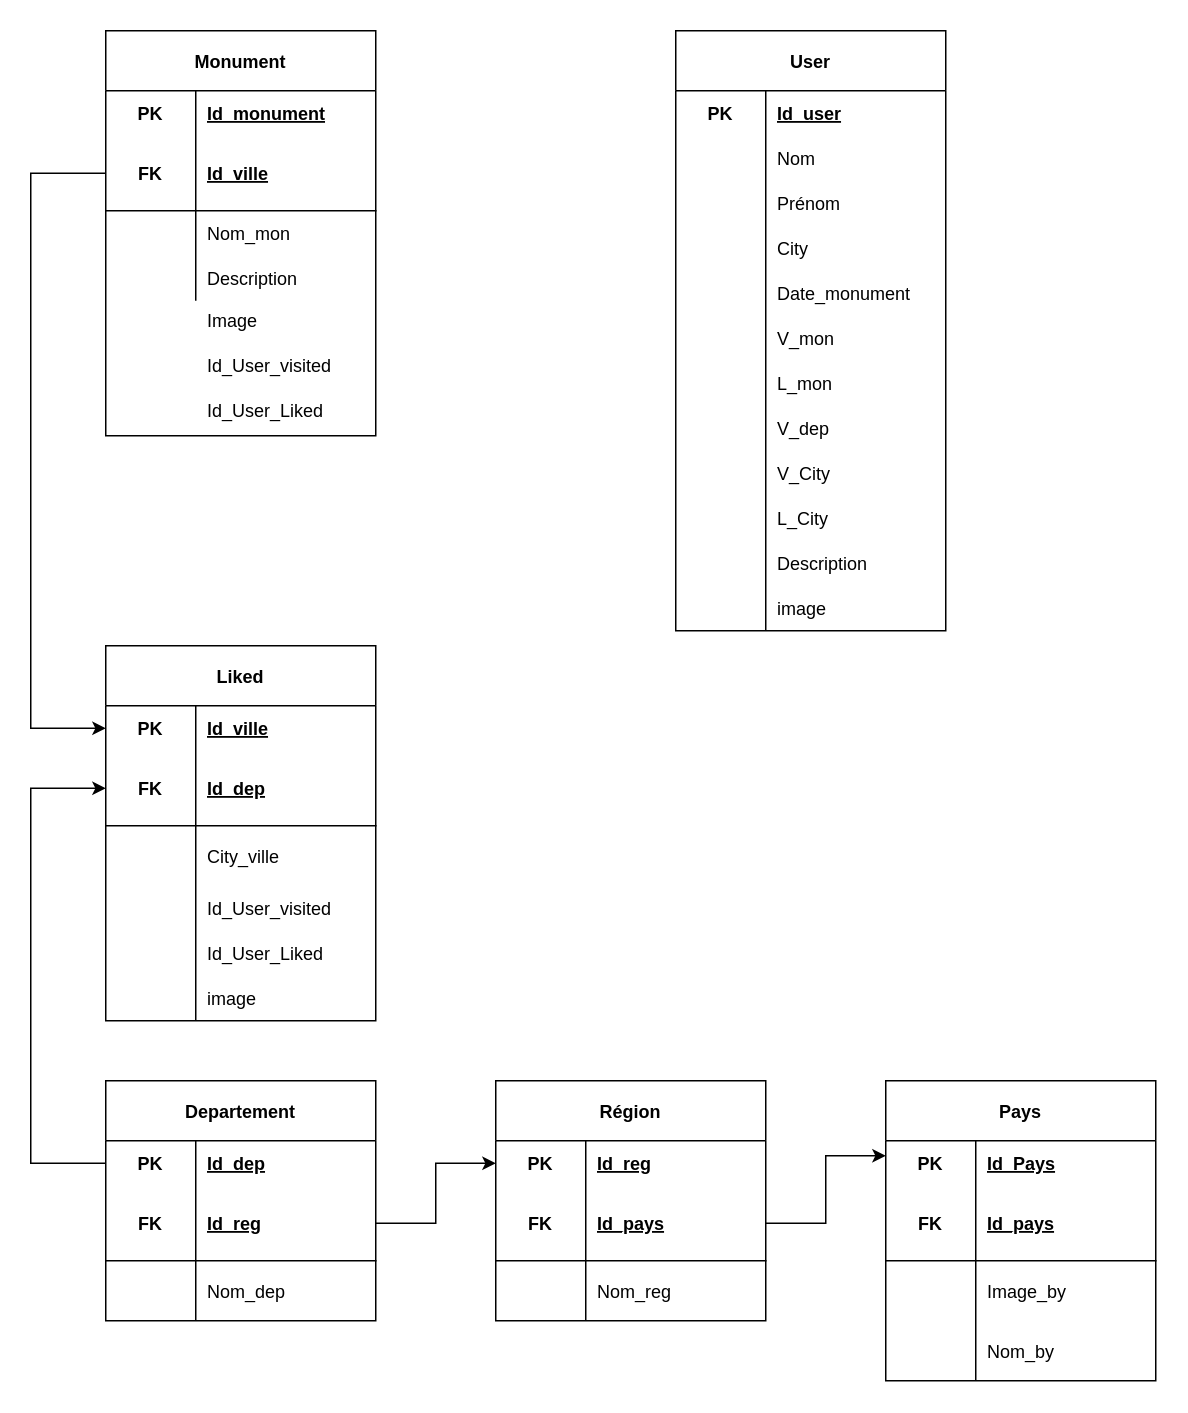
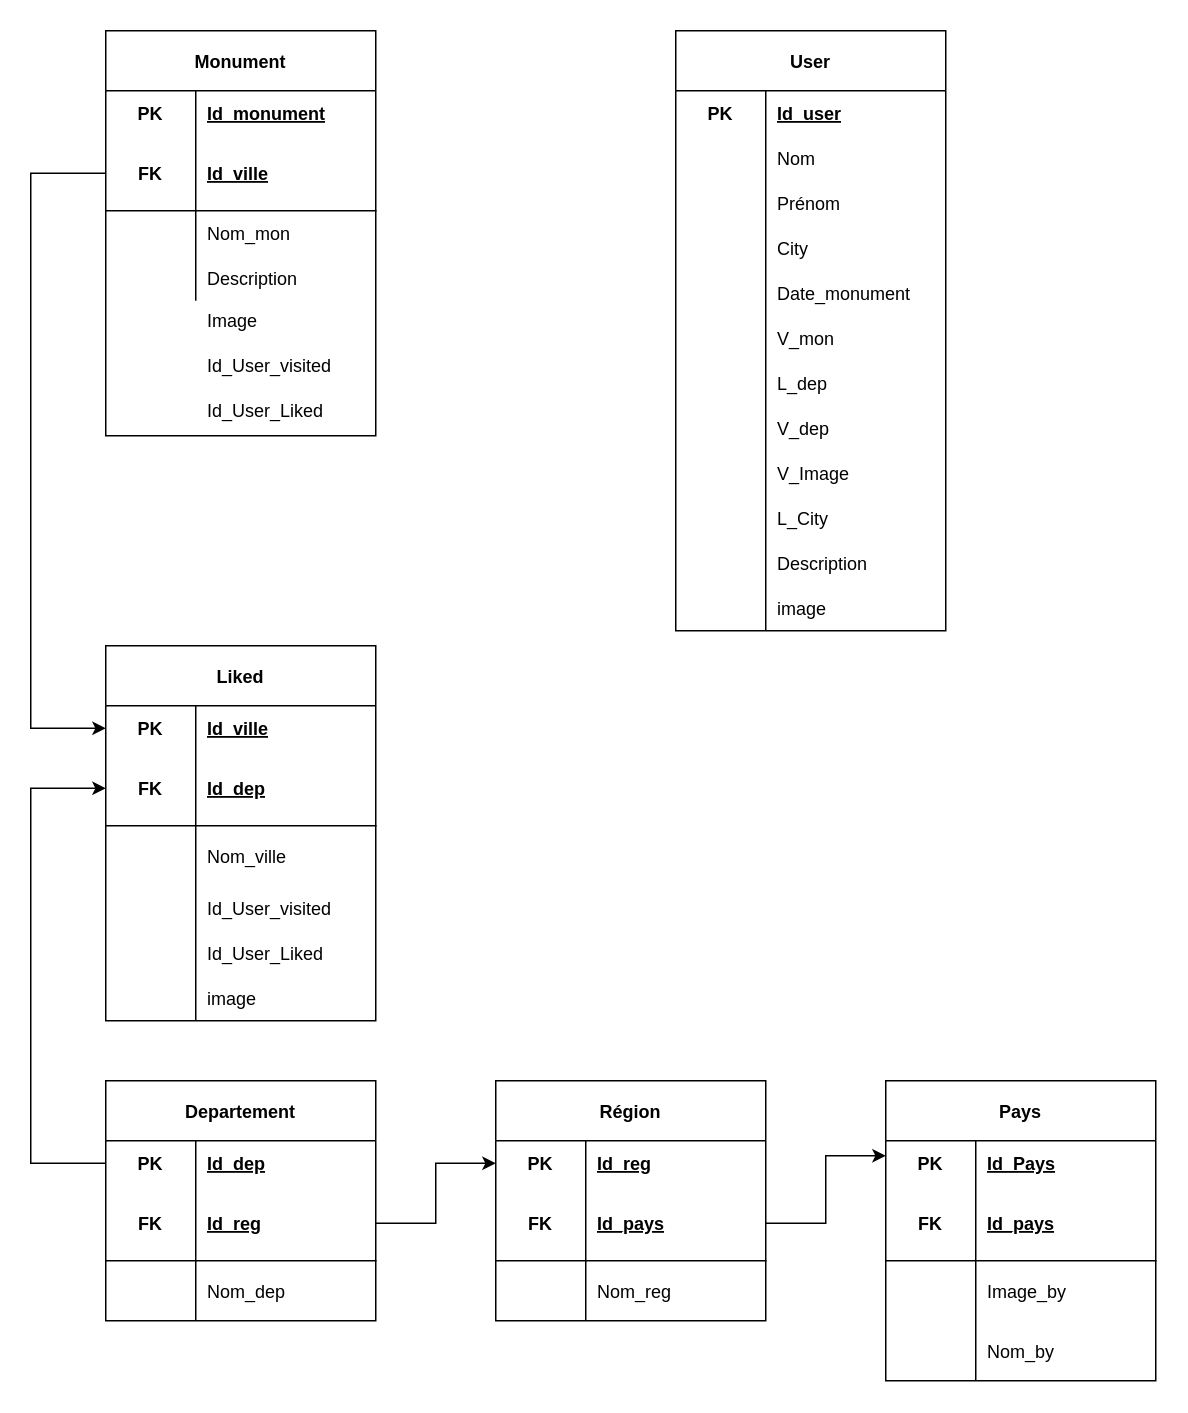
node "L_mon": label "L_mon" -> "L_dep"
node "V_City": label "V_City" -> "V_Image"
node "City_ville": label "City_ville" -> "Nom_ville"
